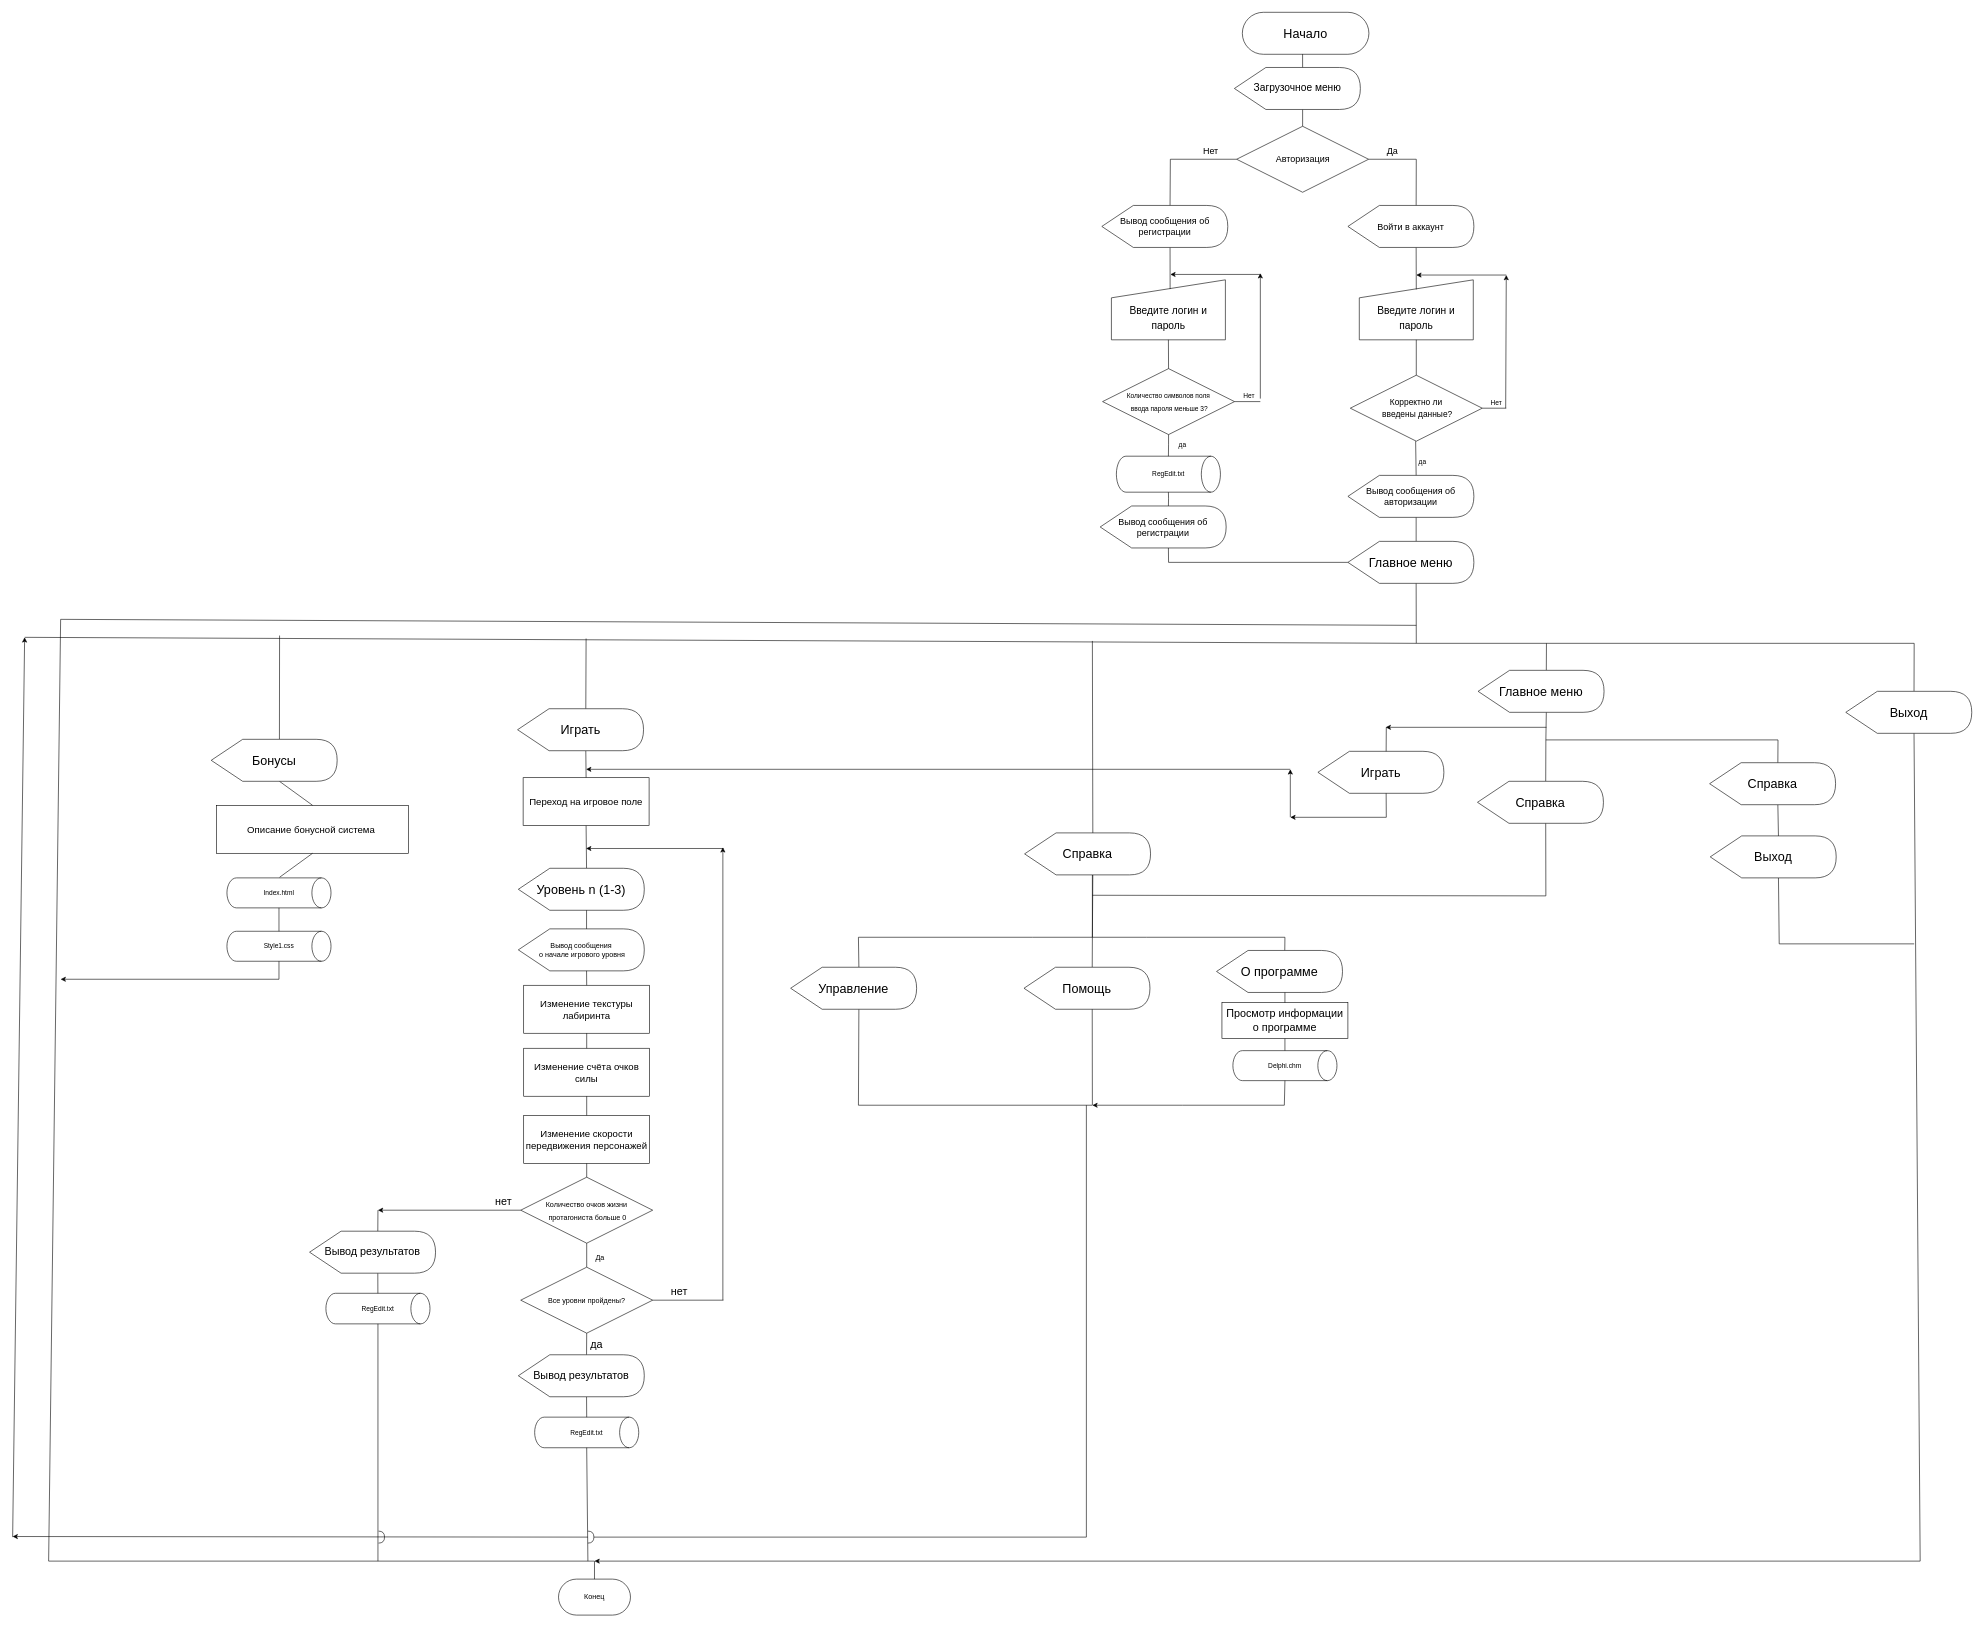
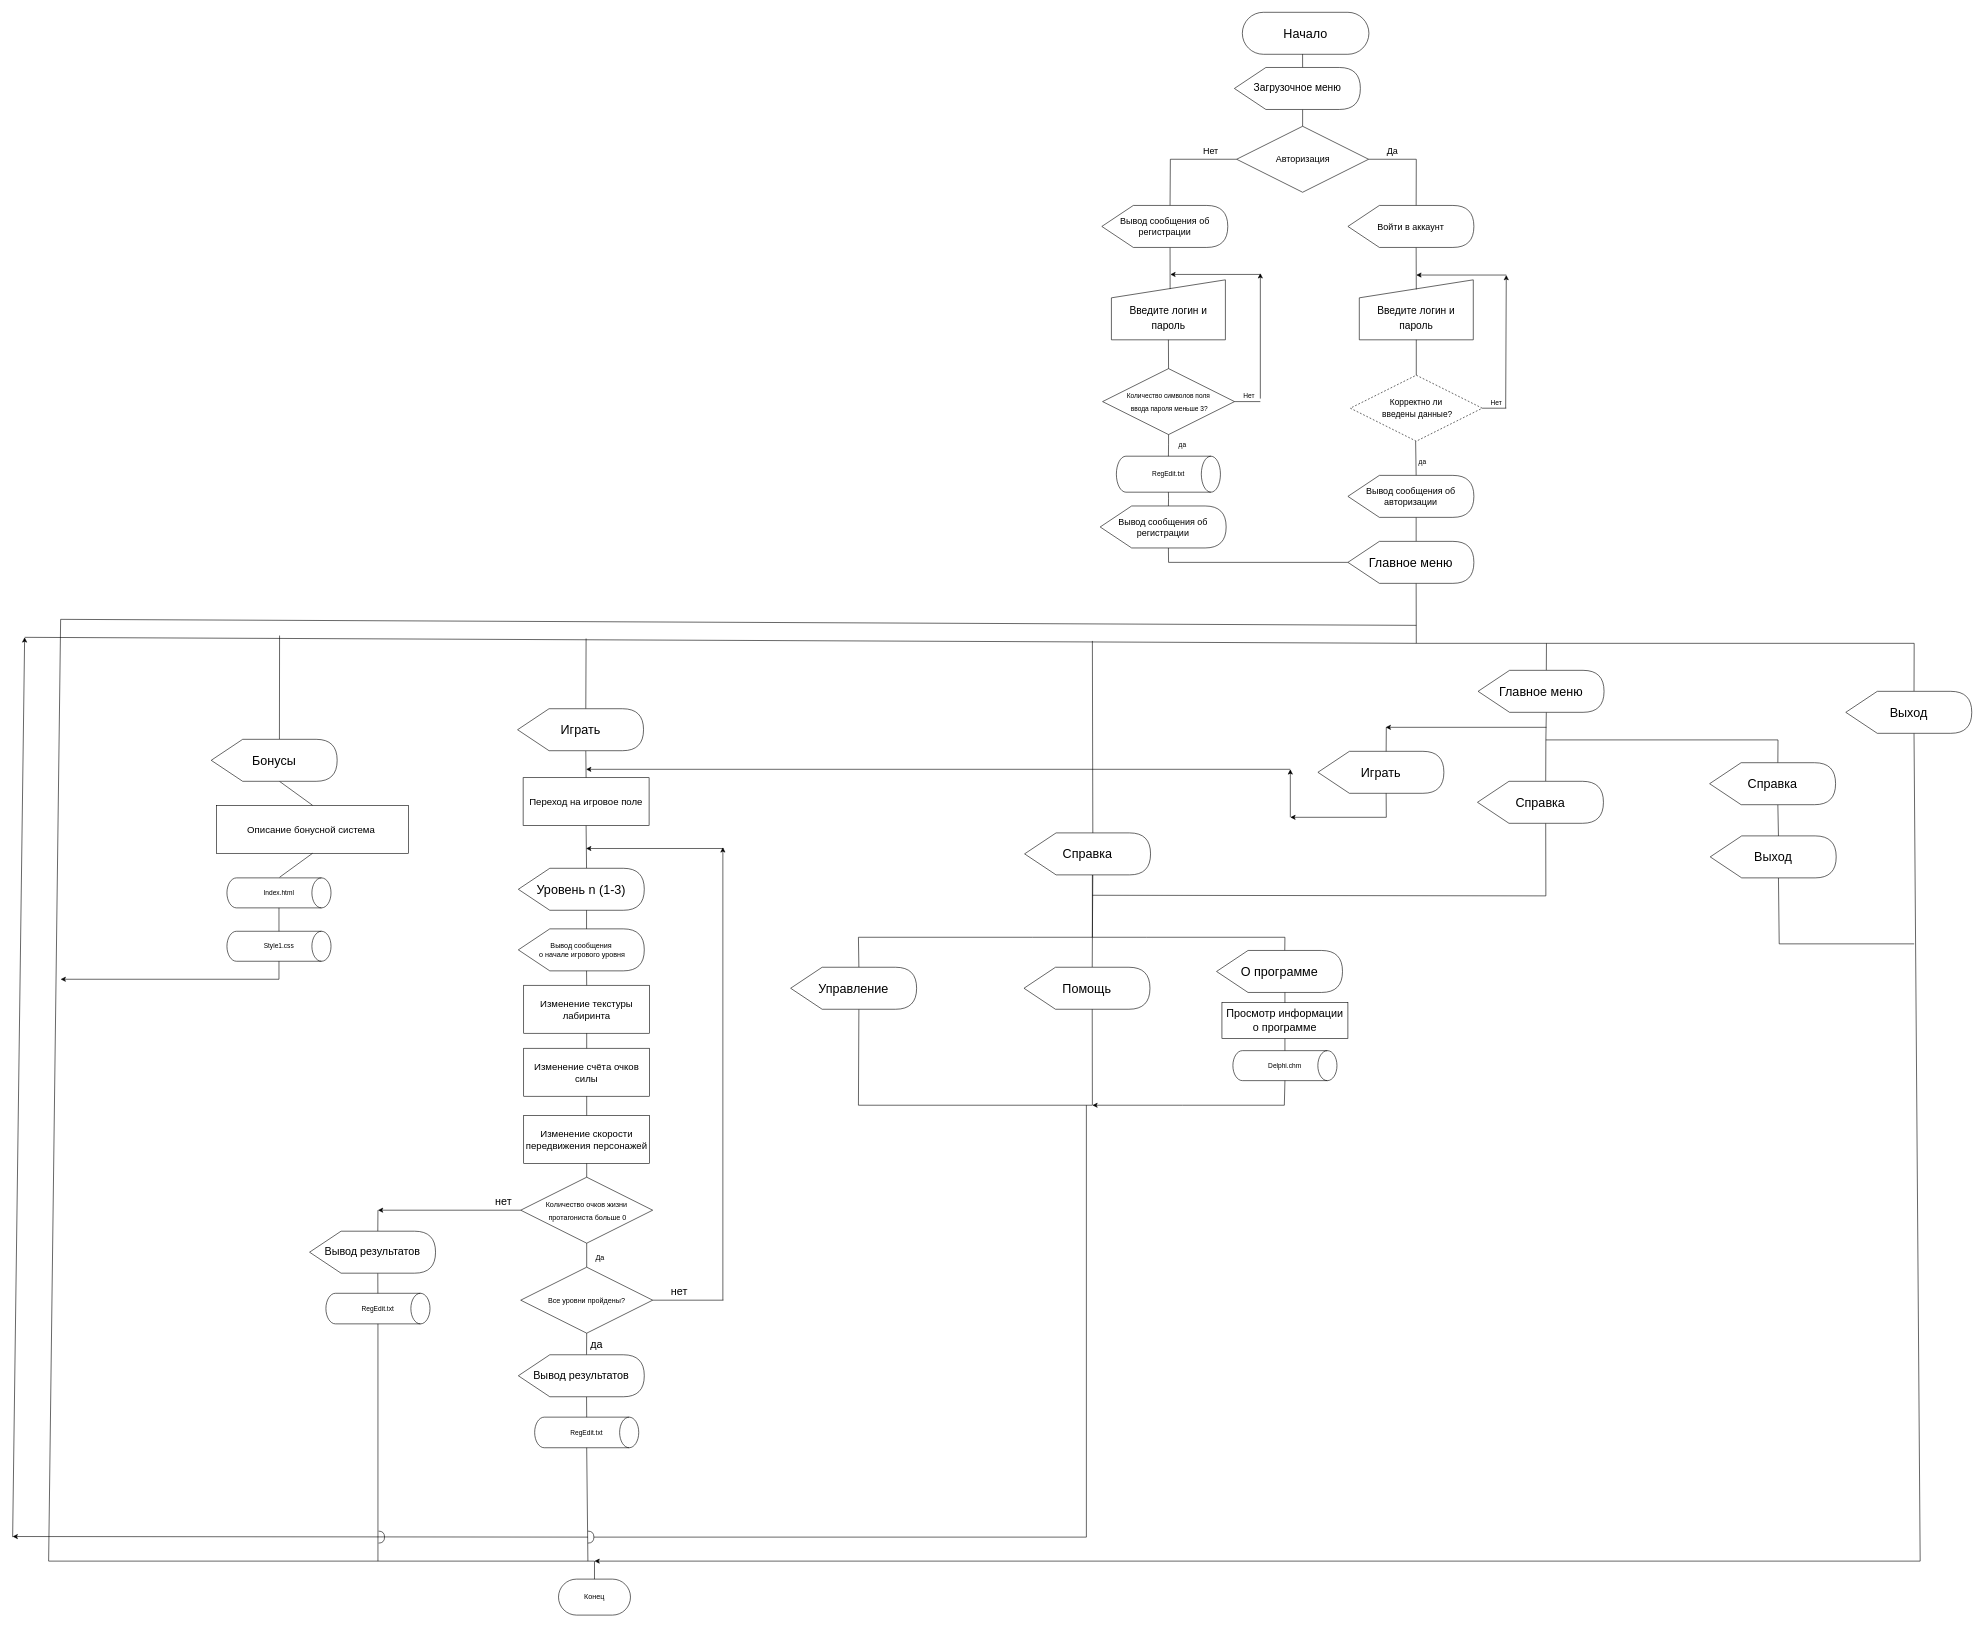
node "Корректно ли введены данные?": style solid -> dashed
